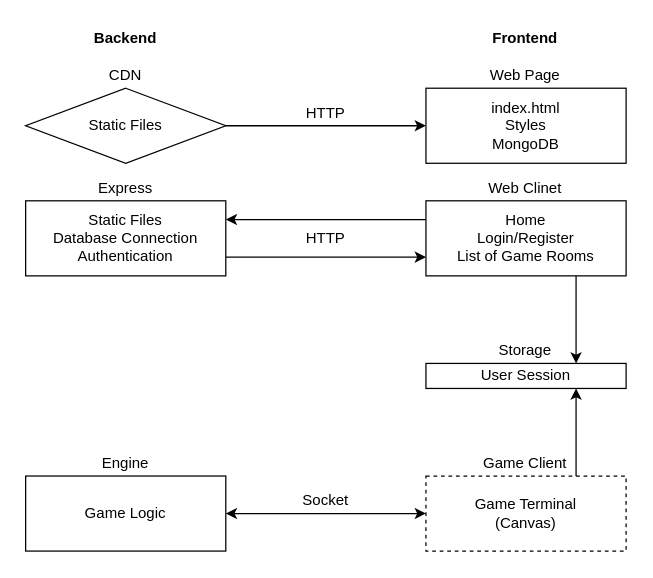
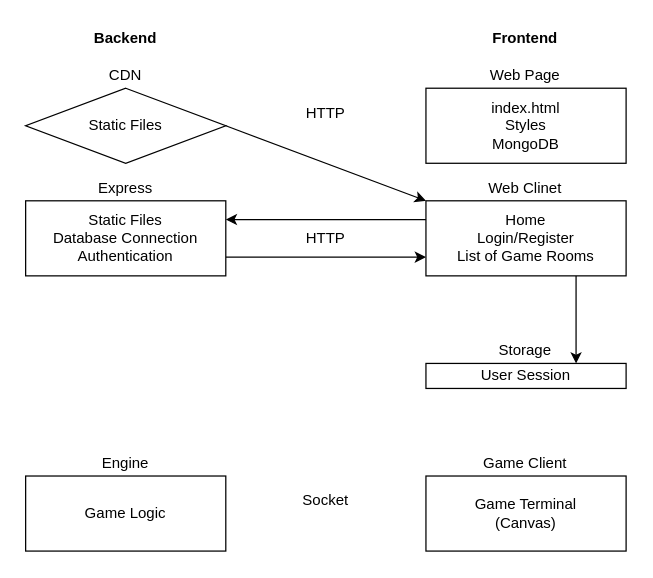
edge "Static Files" -> "index.html Styles MongoDB": now "Static Files" -> "Home Login/Register List of Game Rooms"
edge "Game Terminal (Canvas)" -> "User Session": removed
edge "Game Logic" -- "Game Terminal (Canvas)": removed
node "Game Terminal (Canvas)": style dashed -> solid
